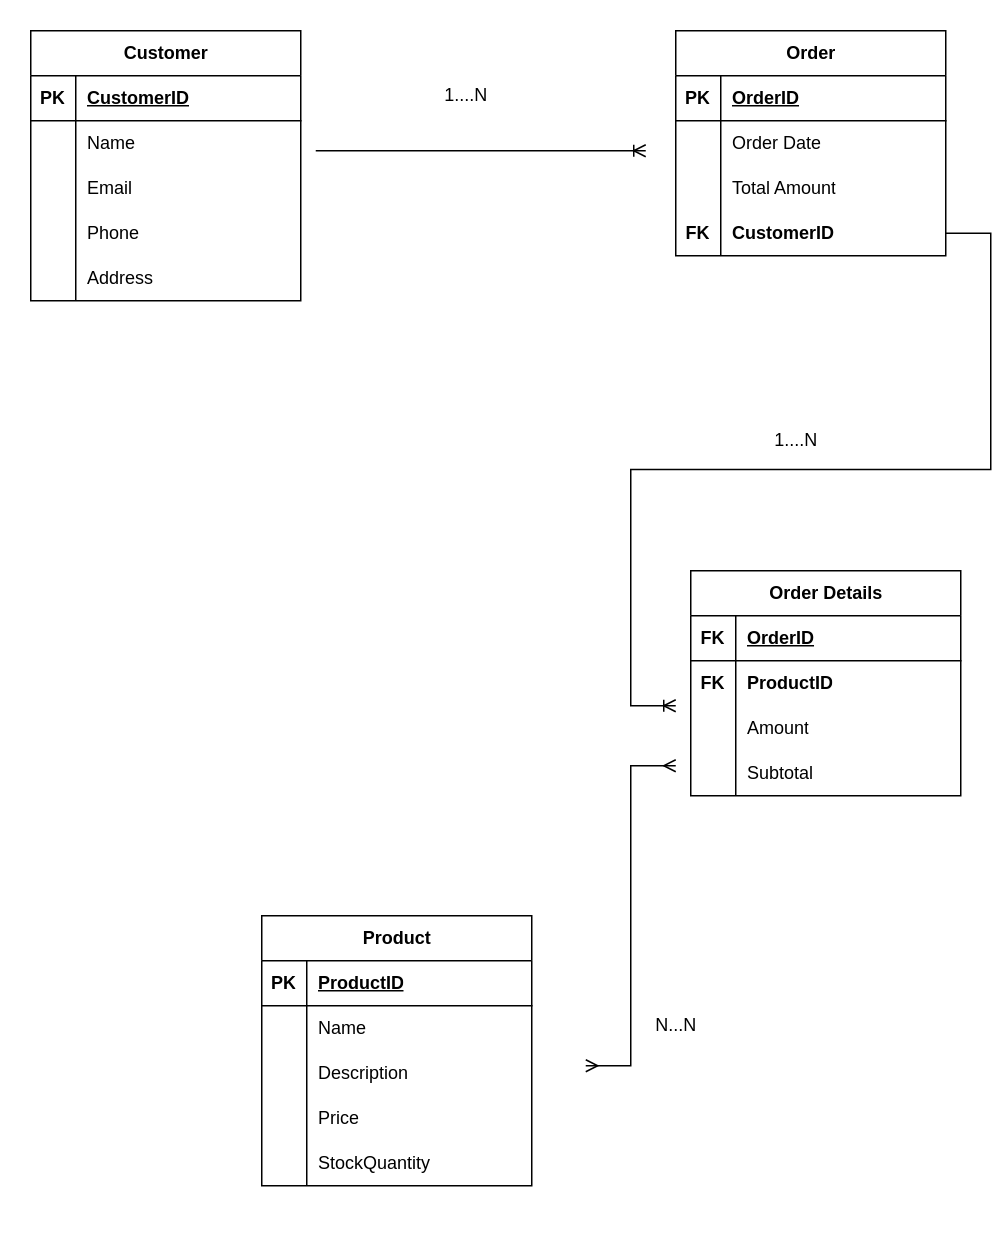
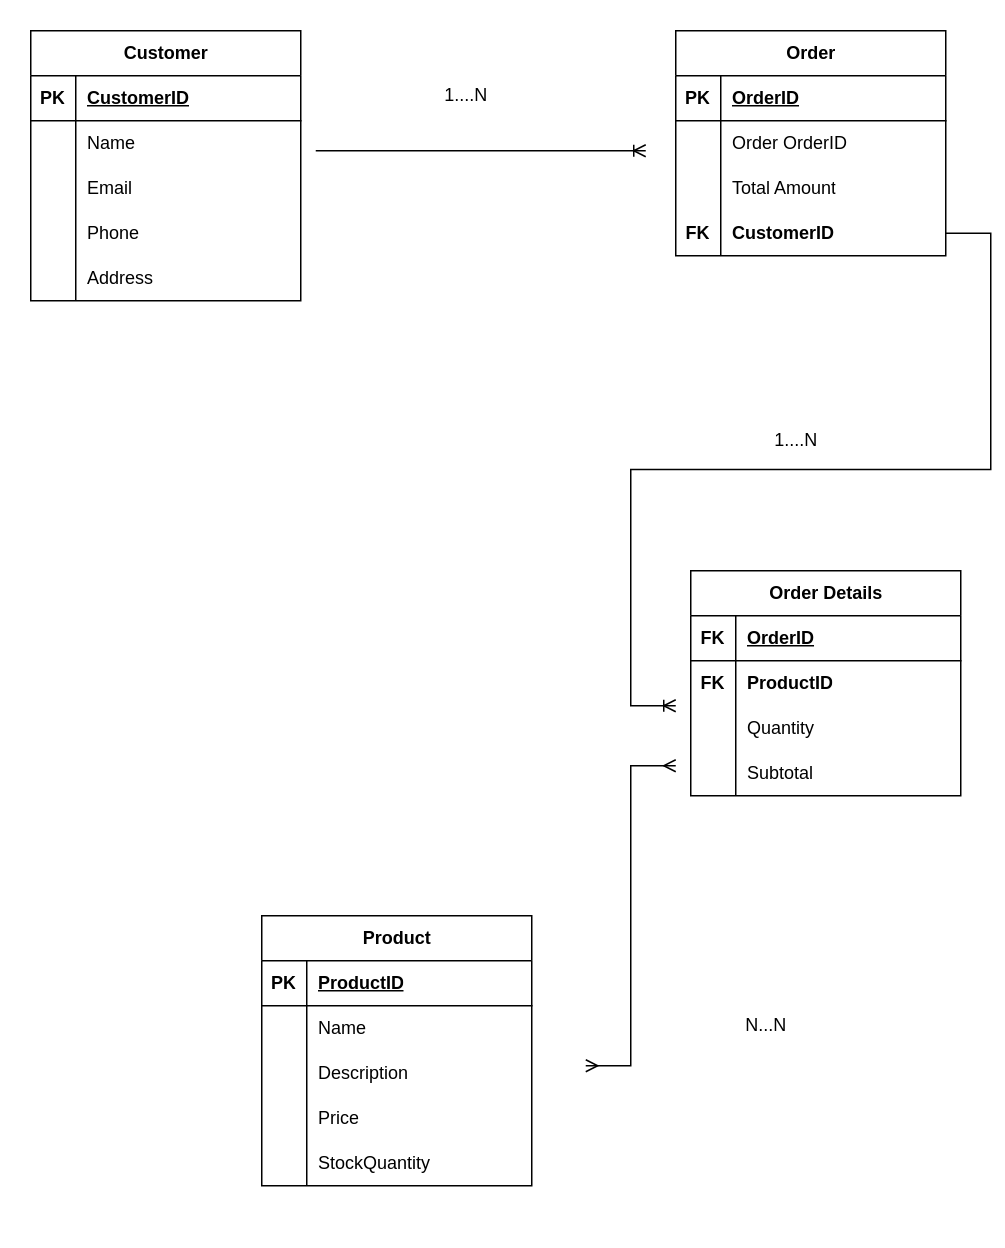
node "Order Date": label "Order Date" -> "Order OrderID"
node "Amount": label "Amount" -> "Quantity"
node "N...N": moved (676, 1025) -> (766, 1025)
